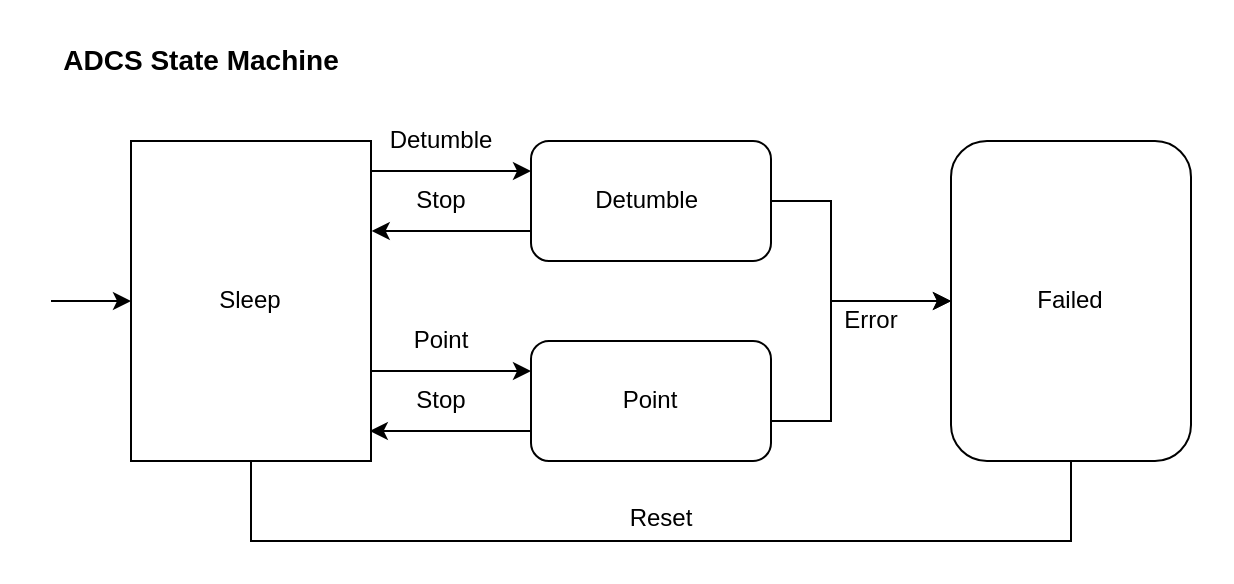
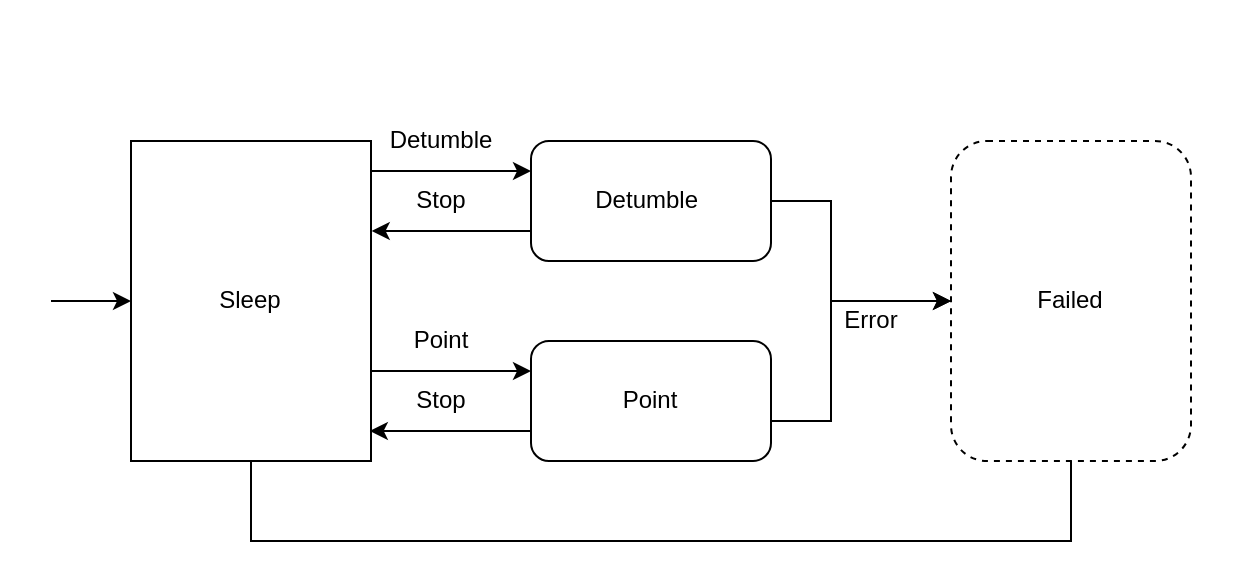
node "ADCS State Machine": removed
node "Failed": style solid -> dashed
node "Reset": removed
